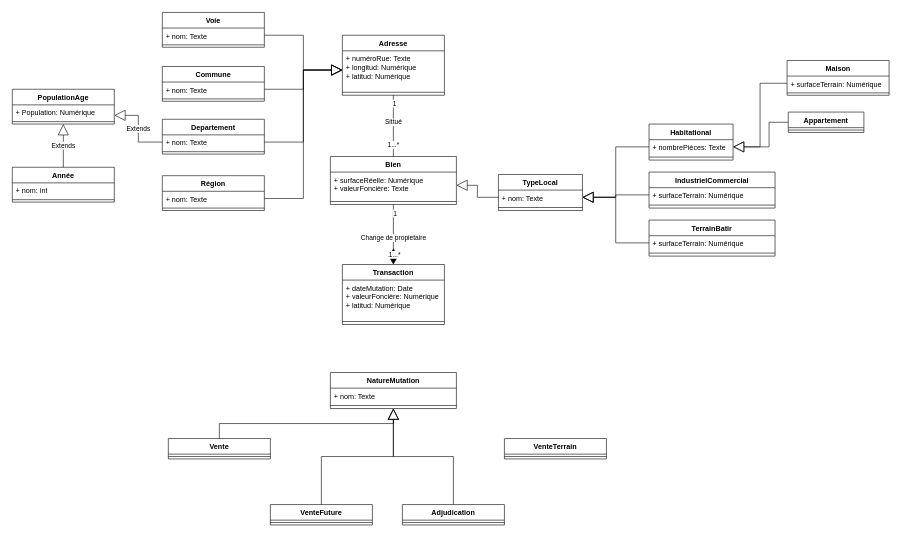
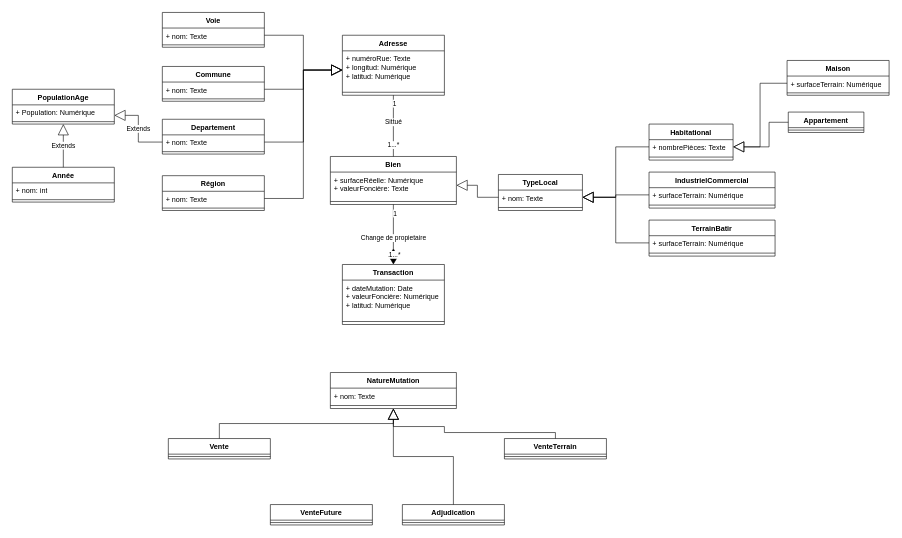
edge "VenteTerrain" -> "NatureMutation": added
edge "VenteFuture" -> "NatureMutation": removed
